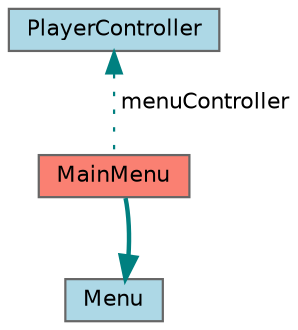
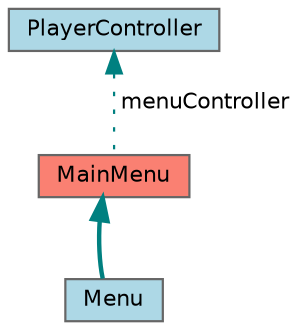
edge "MainMenu" -> "Menu": reversed
